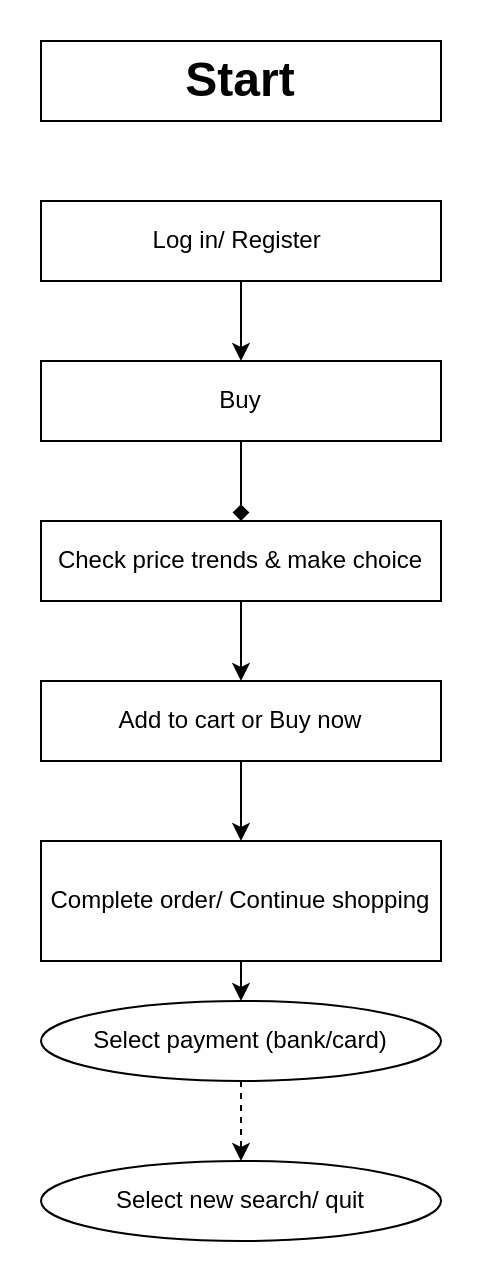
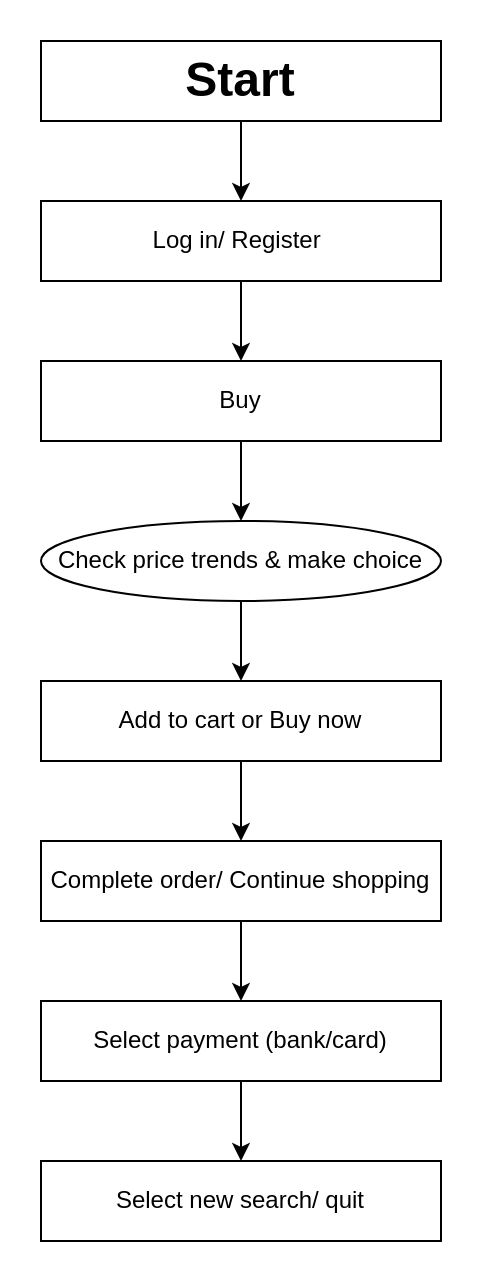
edge "Start" -> "Log in/ Register": added
edge "Buy" -> "Check price trends & make choice": arrowhead diamond -> classic
node "Check price trends & make choice": shape rectangle -> ellipse
node "Complete order/ Continue shopping": size 400x120 -> 400x80
node "Select payment (bank/card)": shape ellipse -> rectangle
edge "Select payment (bank/card)" -> "Select new search/ quit": style dashed -> solid
node "Select new search/ quit": shape ellipse -> rectangle
